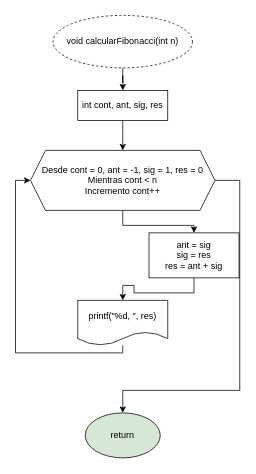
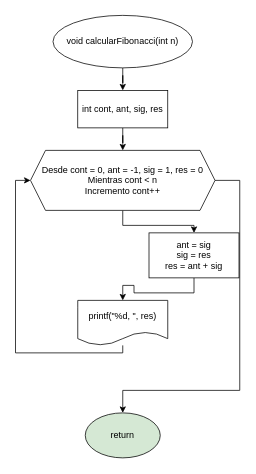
node "void calcularFibonacci(int n)": style dashed -> solid
node "int cont, ant, sig, res": size 90x30 -> 90x38
